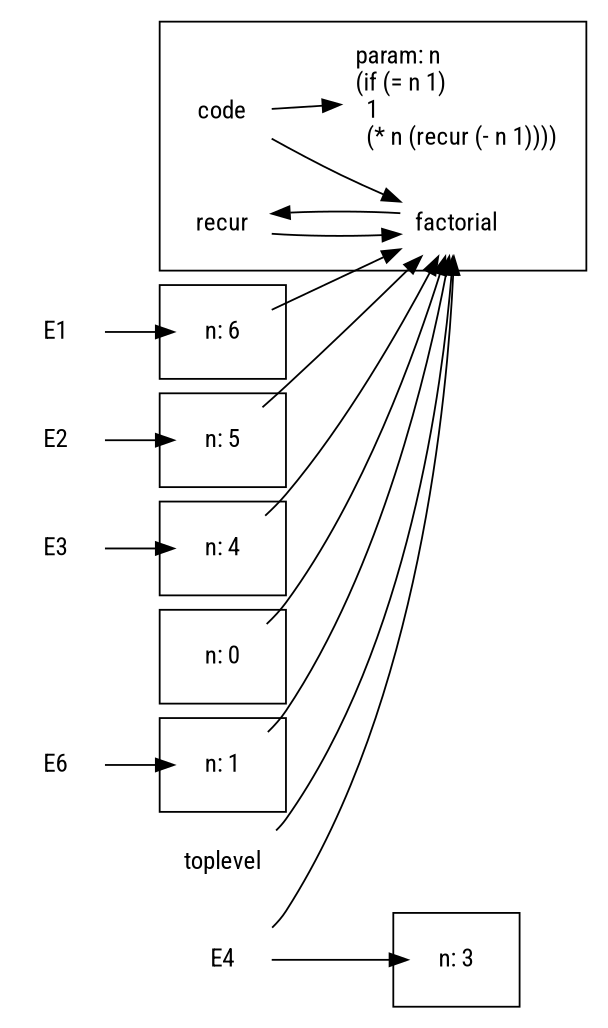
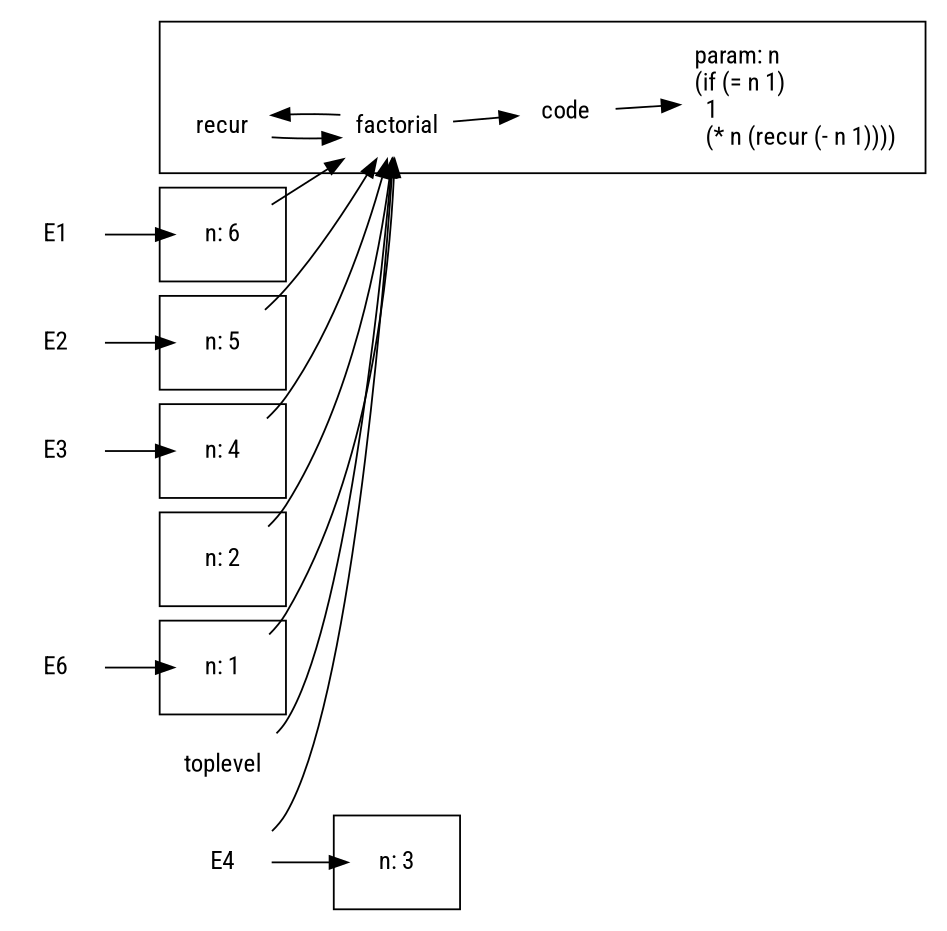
edge "code" -> "factorial": reversed
node "n: 0": label "n: 0" -> "n: 2"
